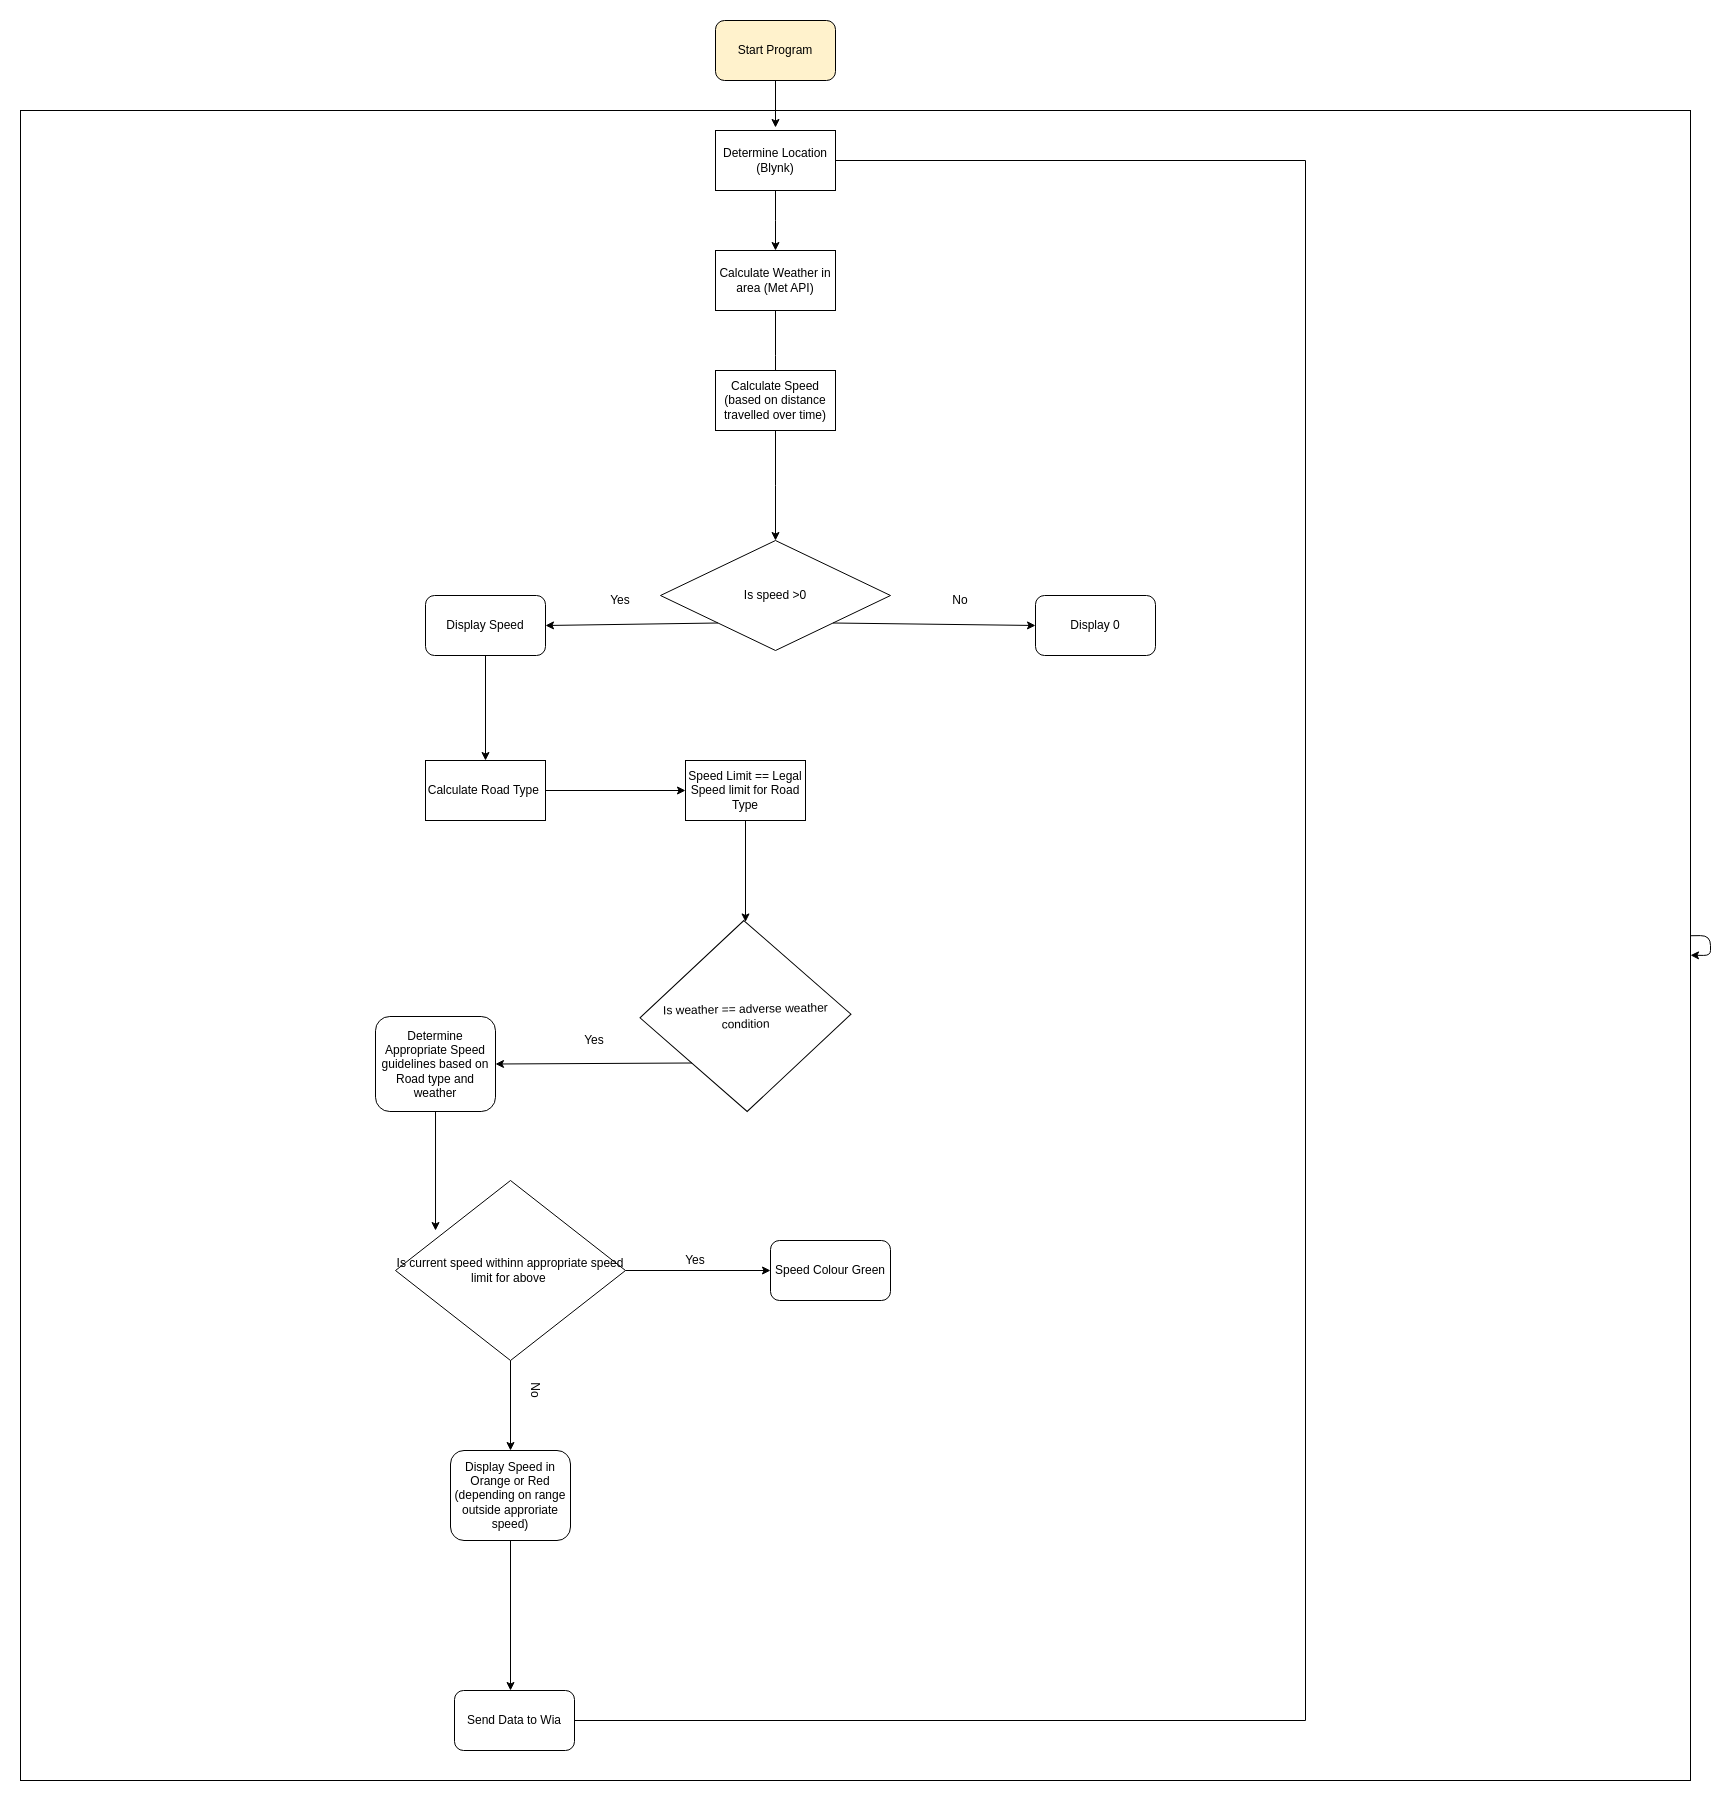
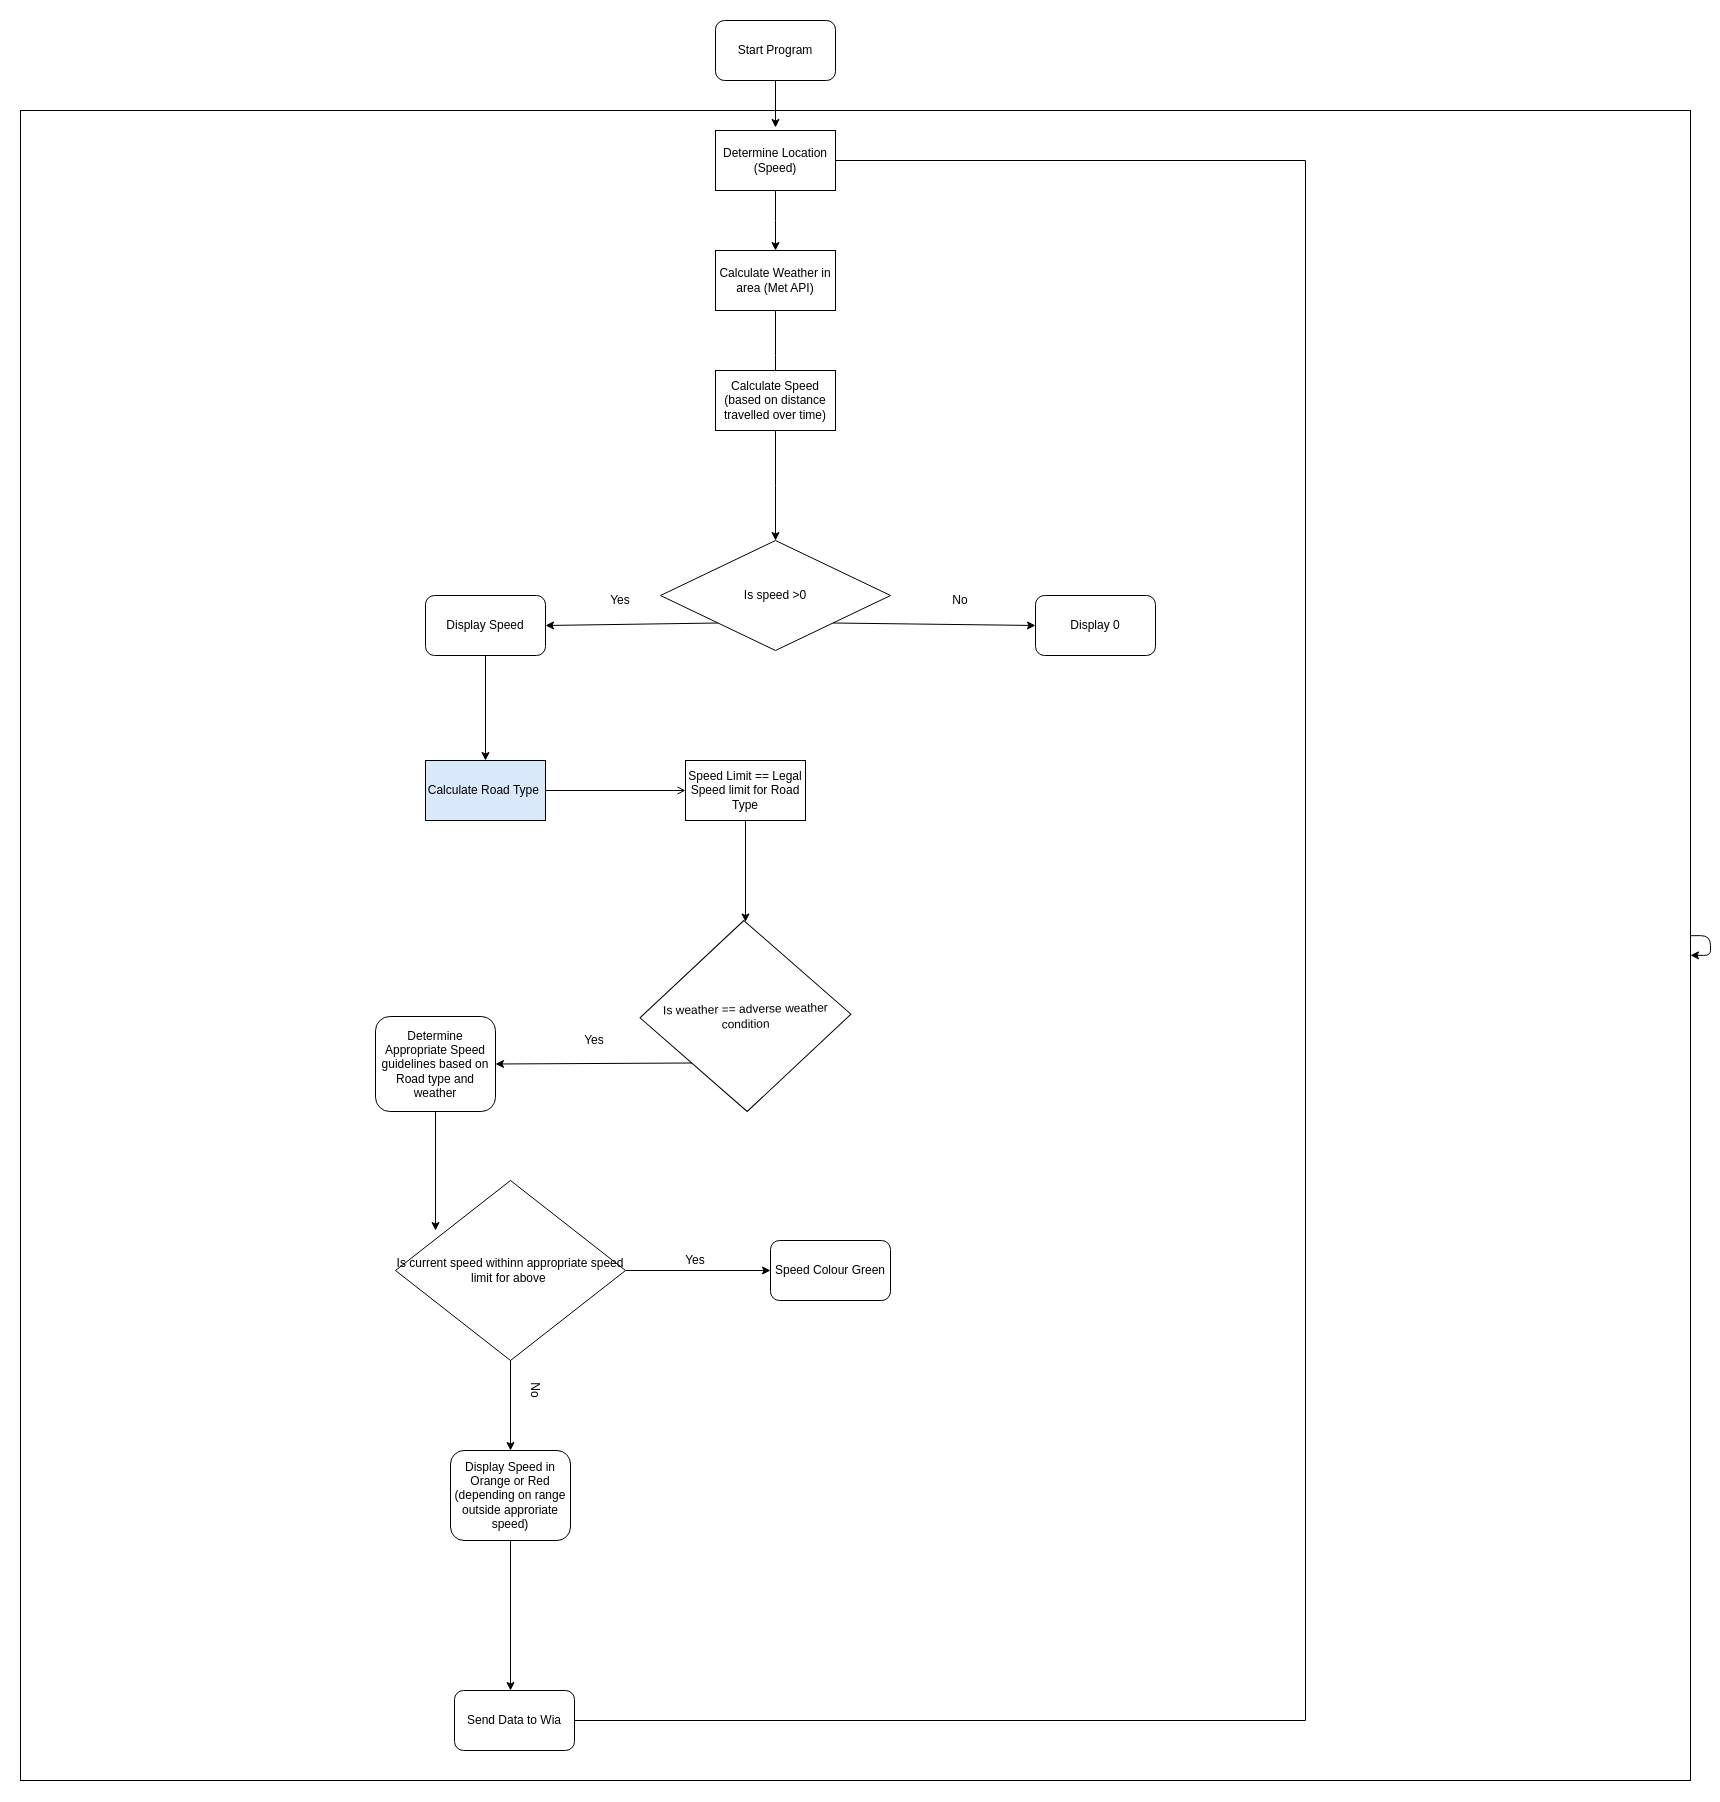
node "Start Program": fillcolor #fff2cc -> #ffffff
node "Determine Location (Blynk)": label "Determine Location (Blynk)" -> "Determine Location (Speed)"
node "Calculate Road Type": fillcolor #ffffff -> #dae8fc
edge "Calculate Road Type" -> "Speed Limit == Legal Speed limit for Road Type": arrowhead classic -> open
